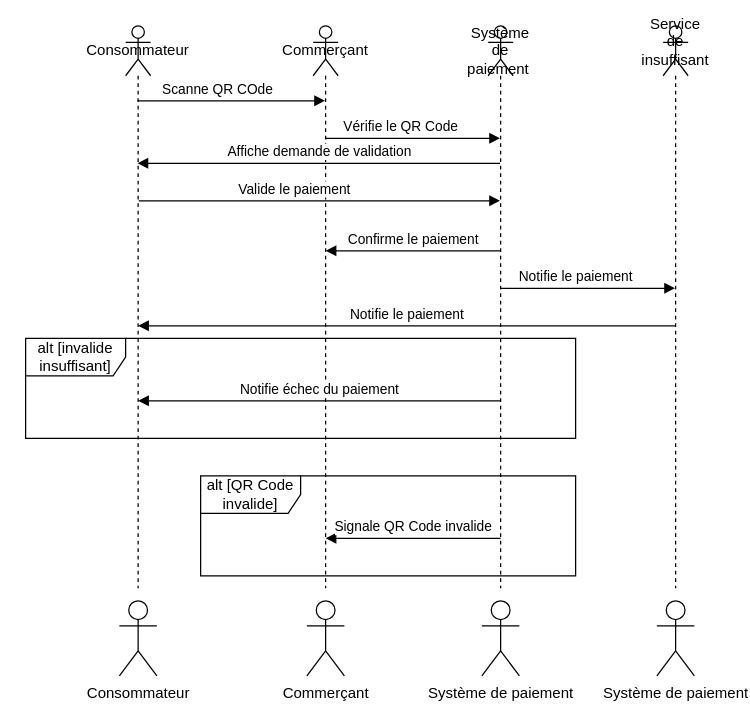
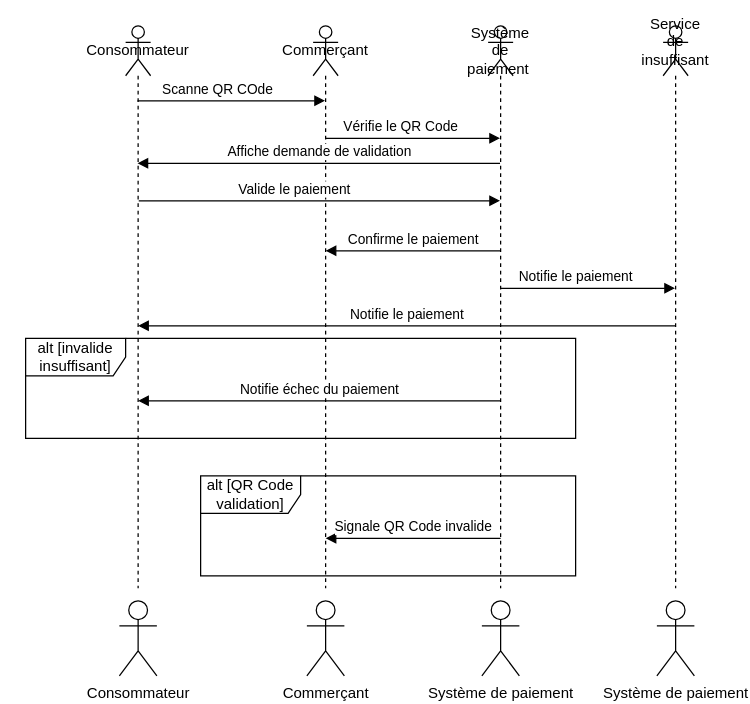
node "alt [QR Code invalide]": label "alt [QR Code invalide]" -> "alt [QR Code validation]"
